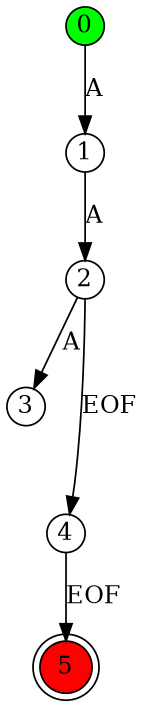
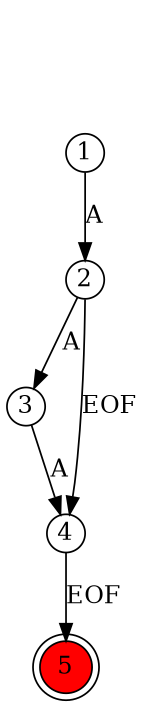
node "0": removed
edge "3" -> "4": added, label "A"
